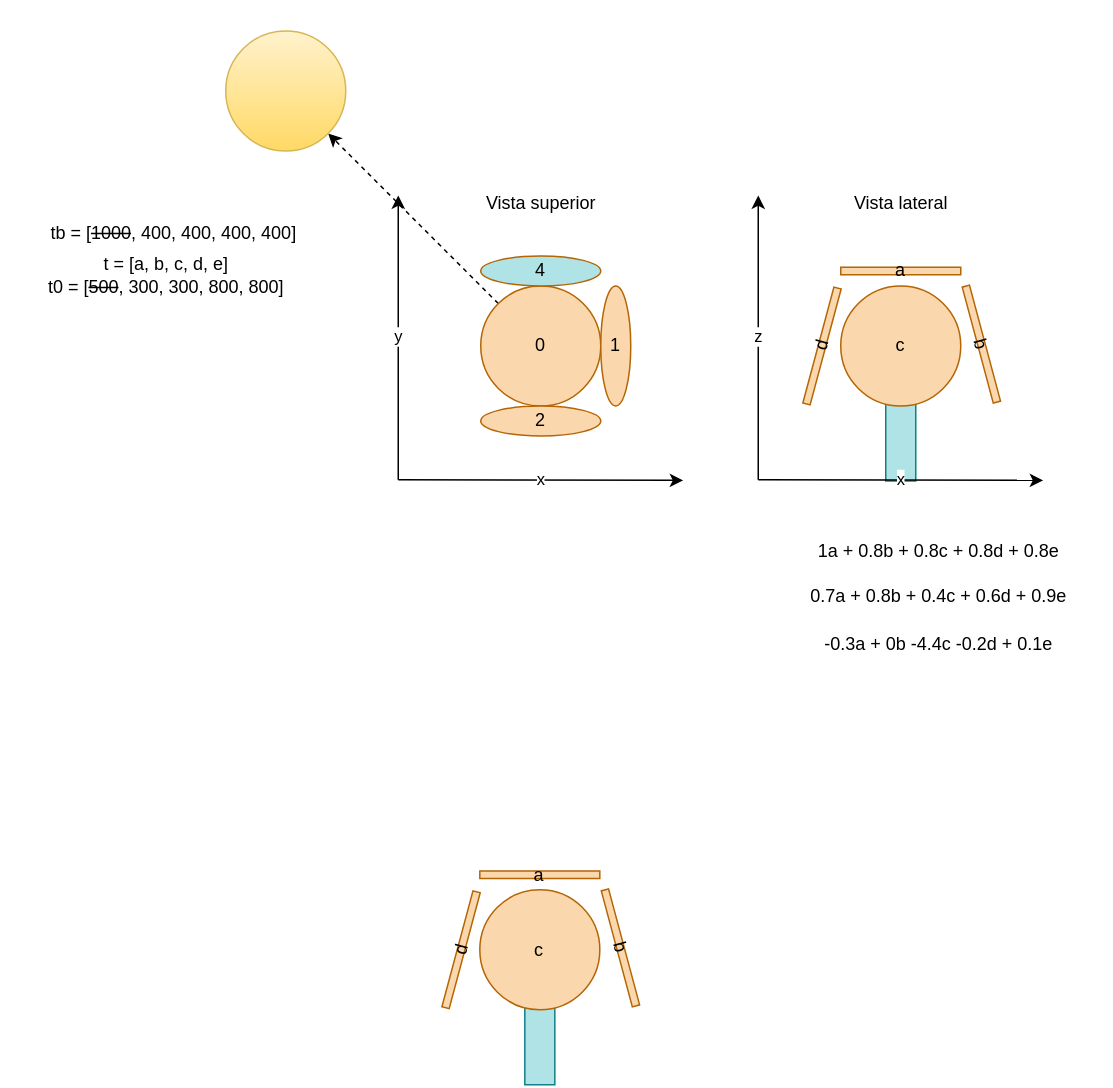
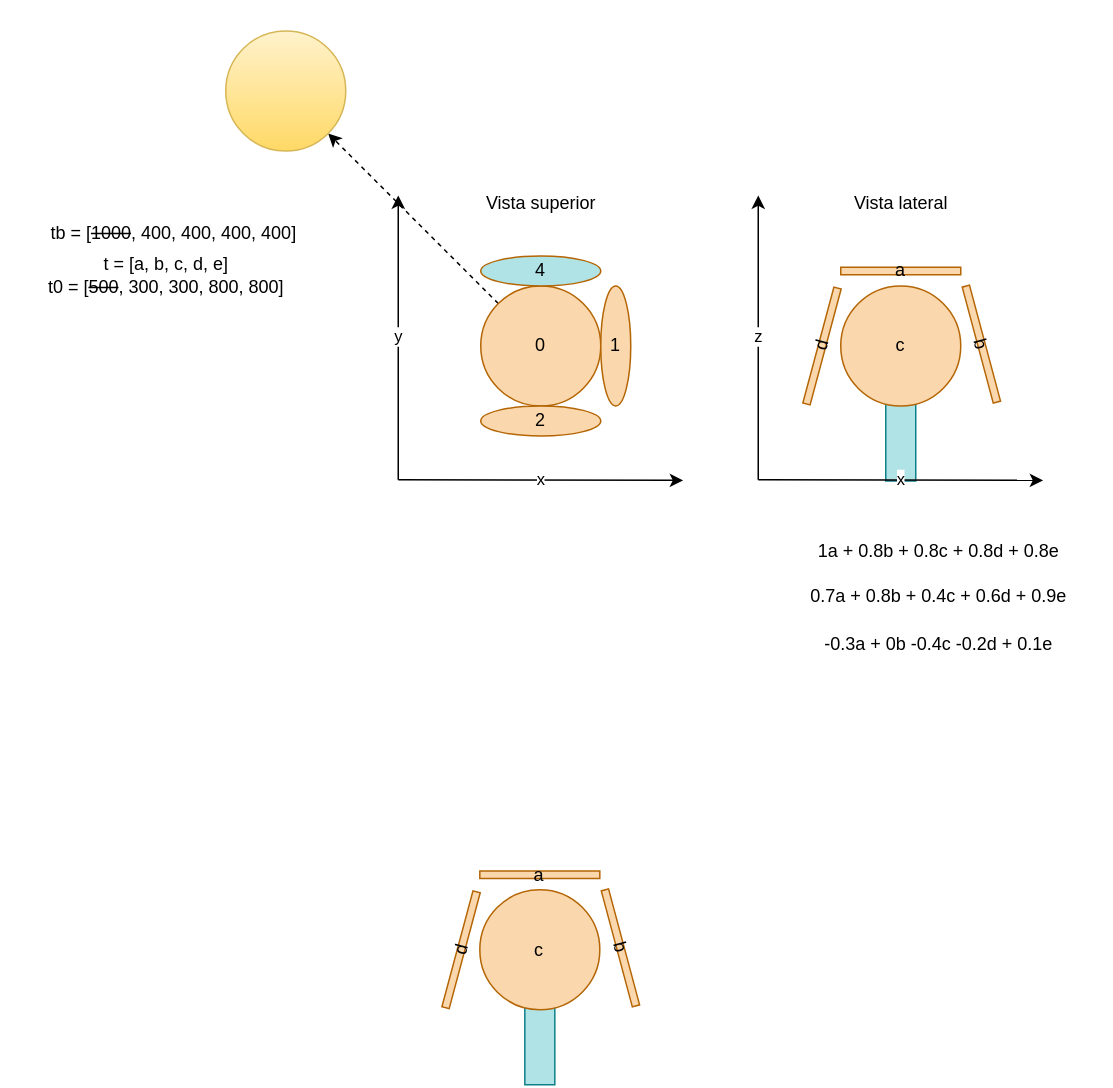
node "-0.3a + 0b -4.4c -0.2d + 0.1e": label "-0.3a + 0b -4.4c -0.2d + 0.1e" -> "-0.3a + 0b -0.4c -0.2d + 0.1e"
